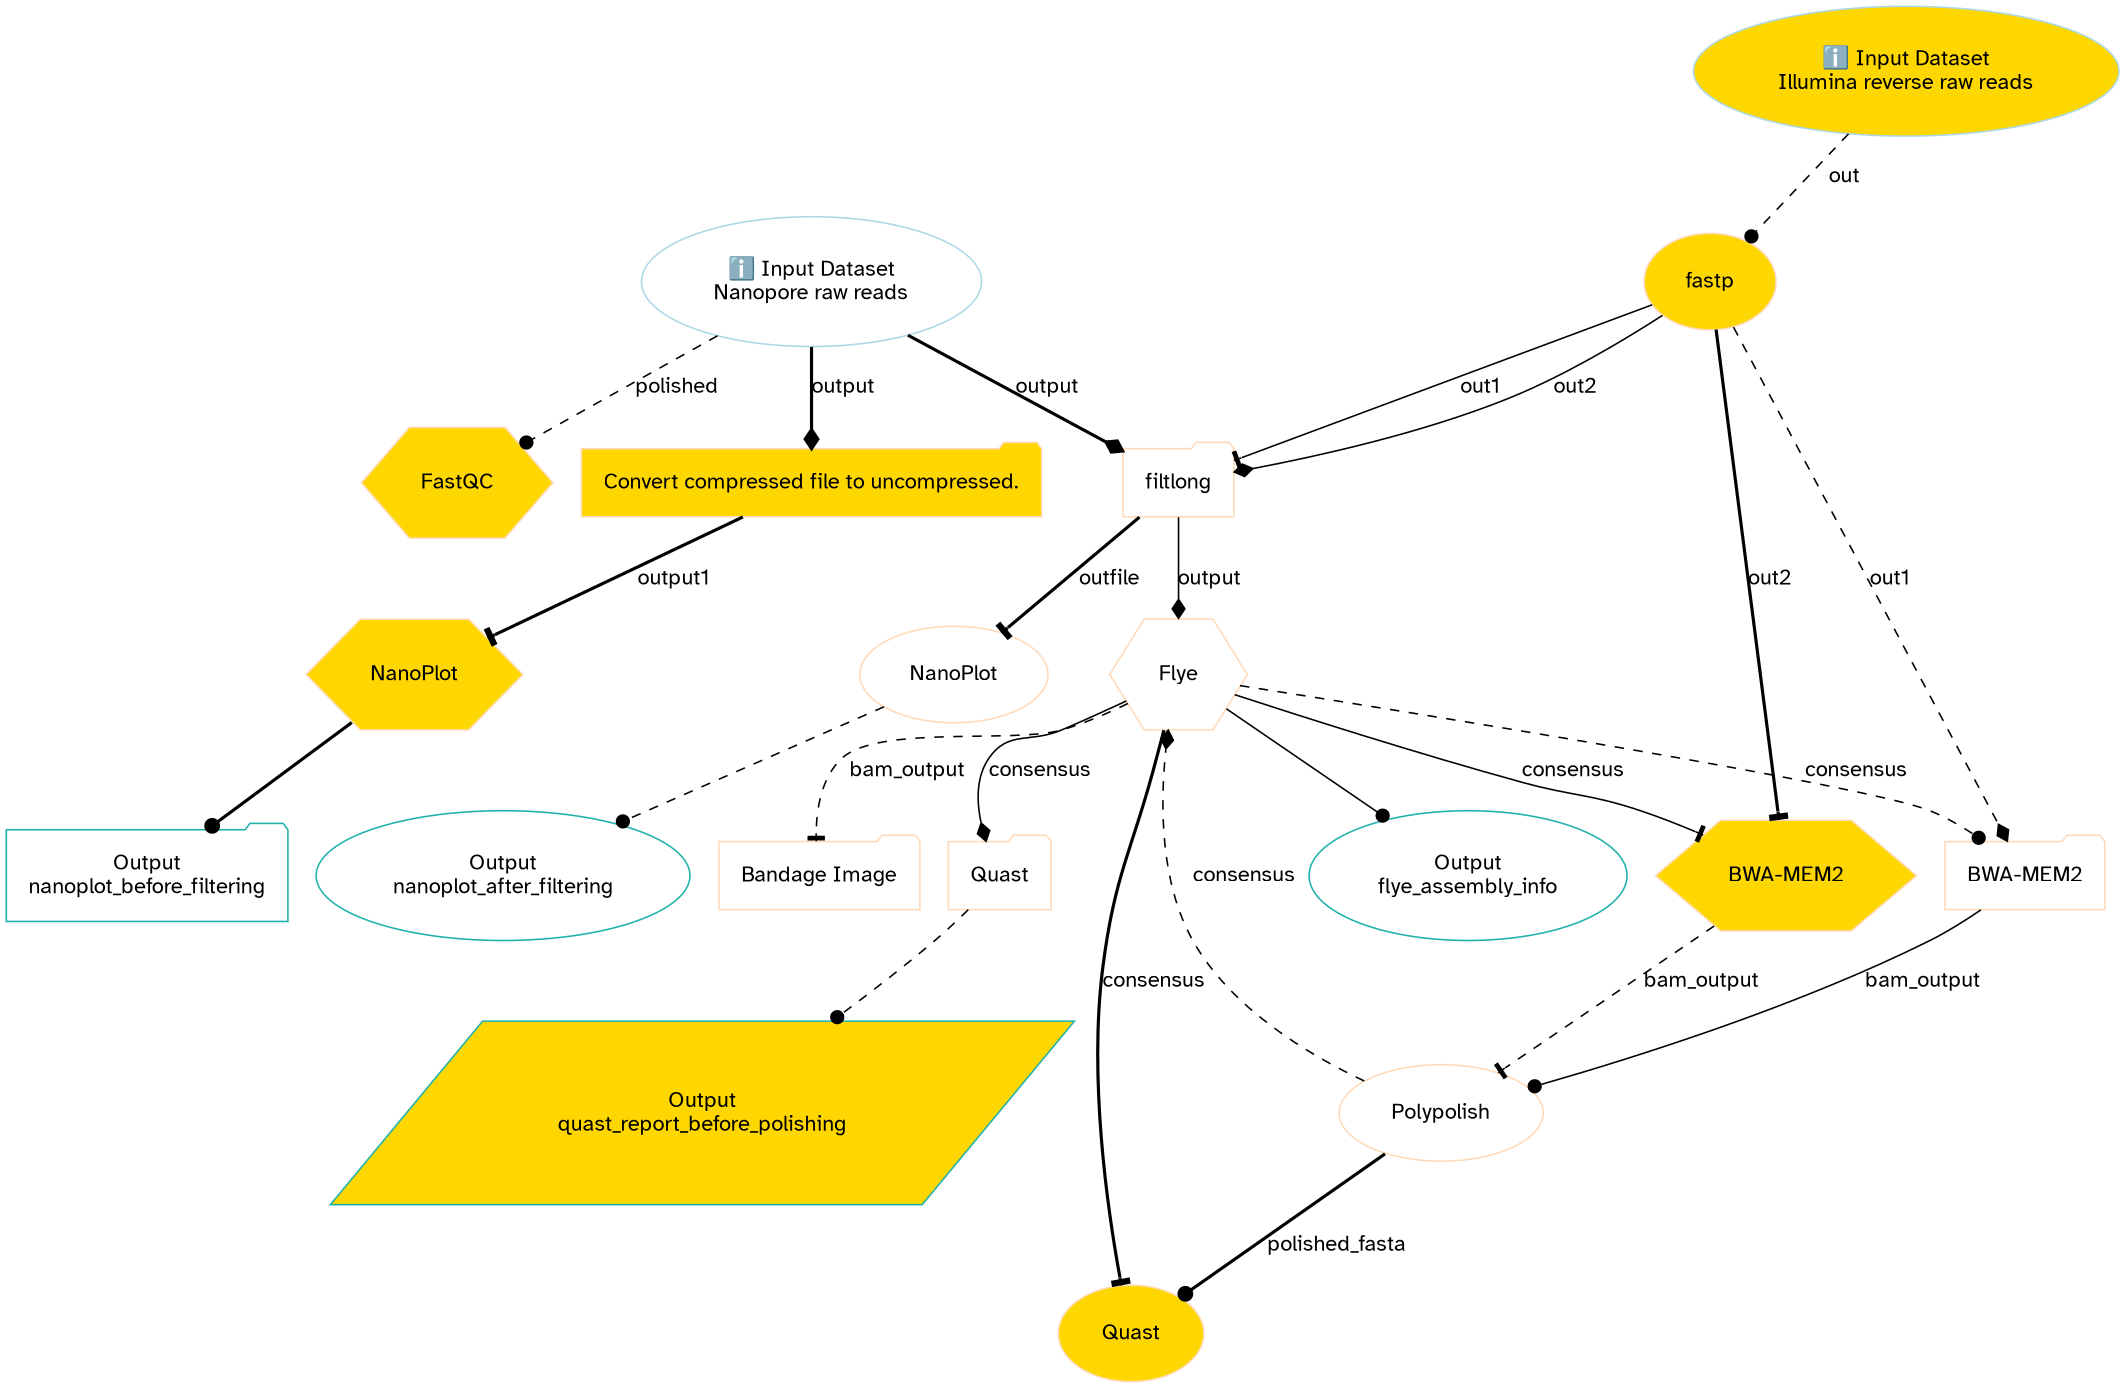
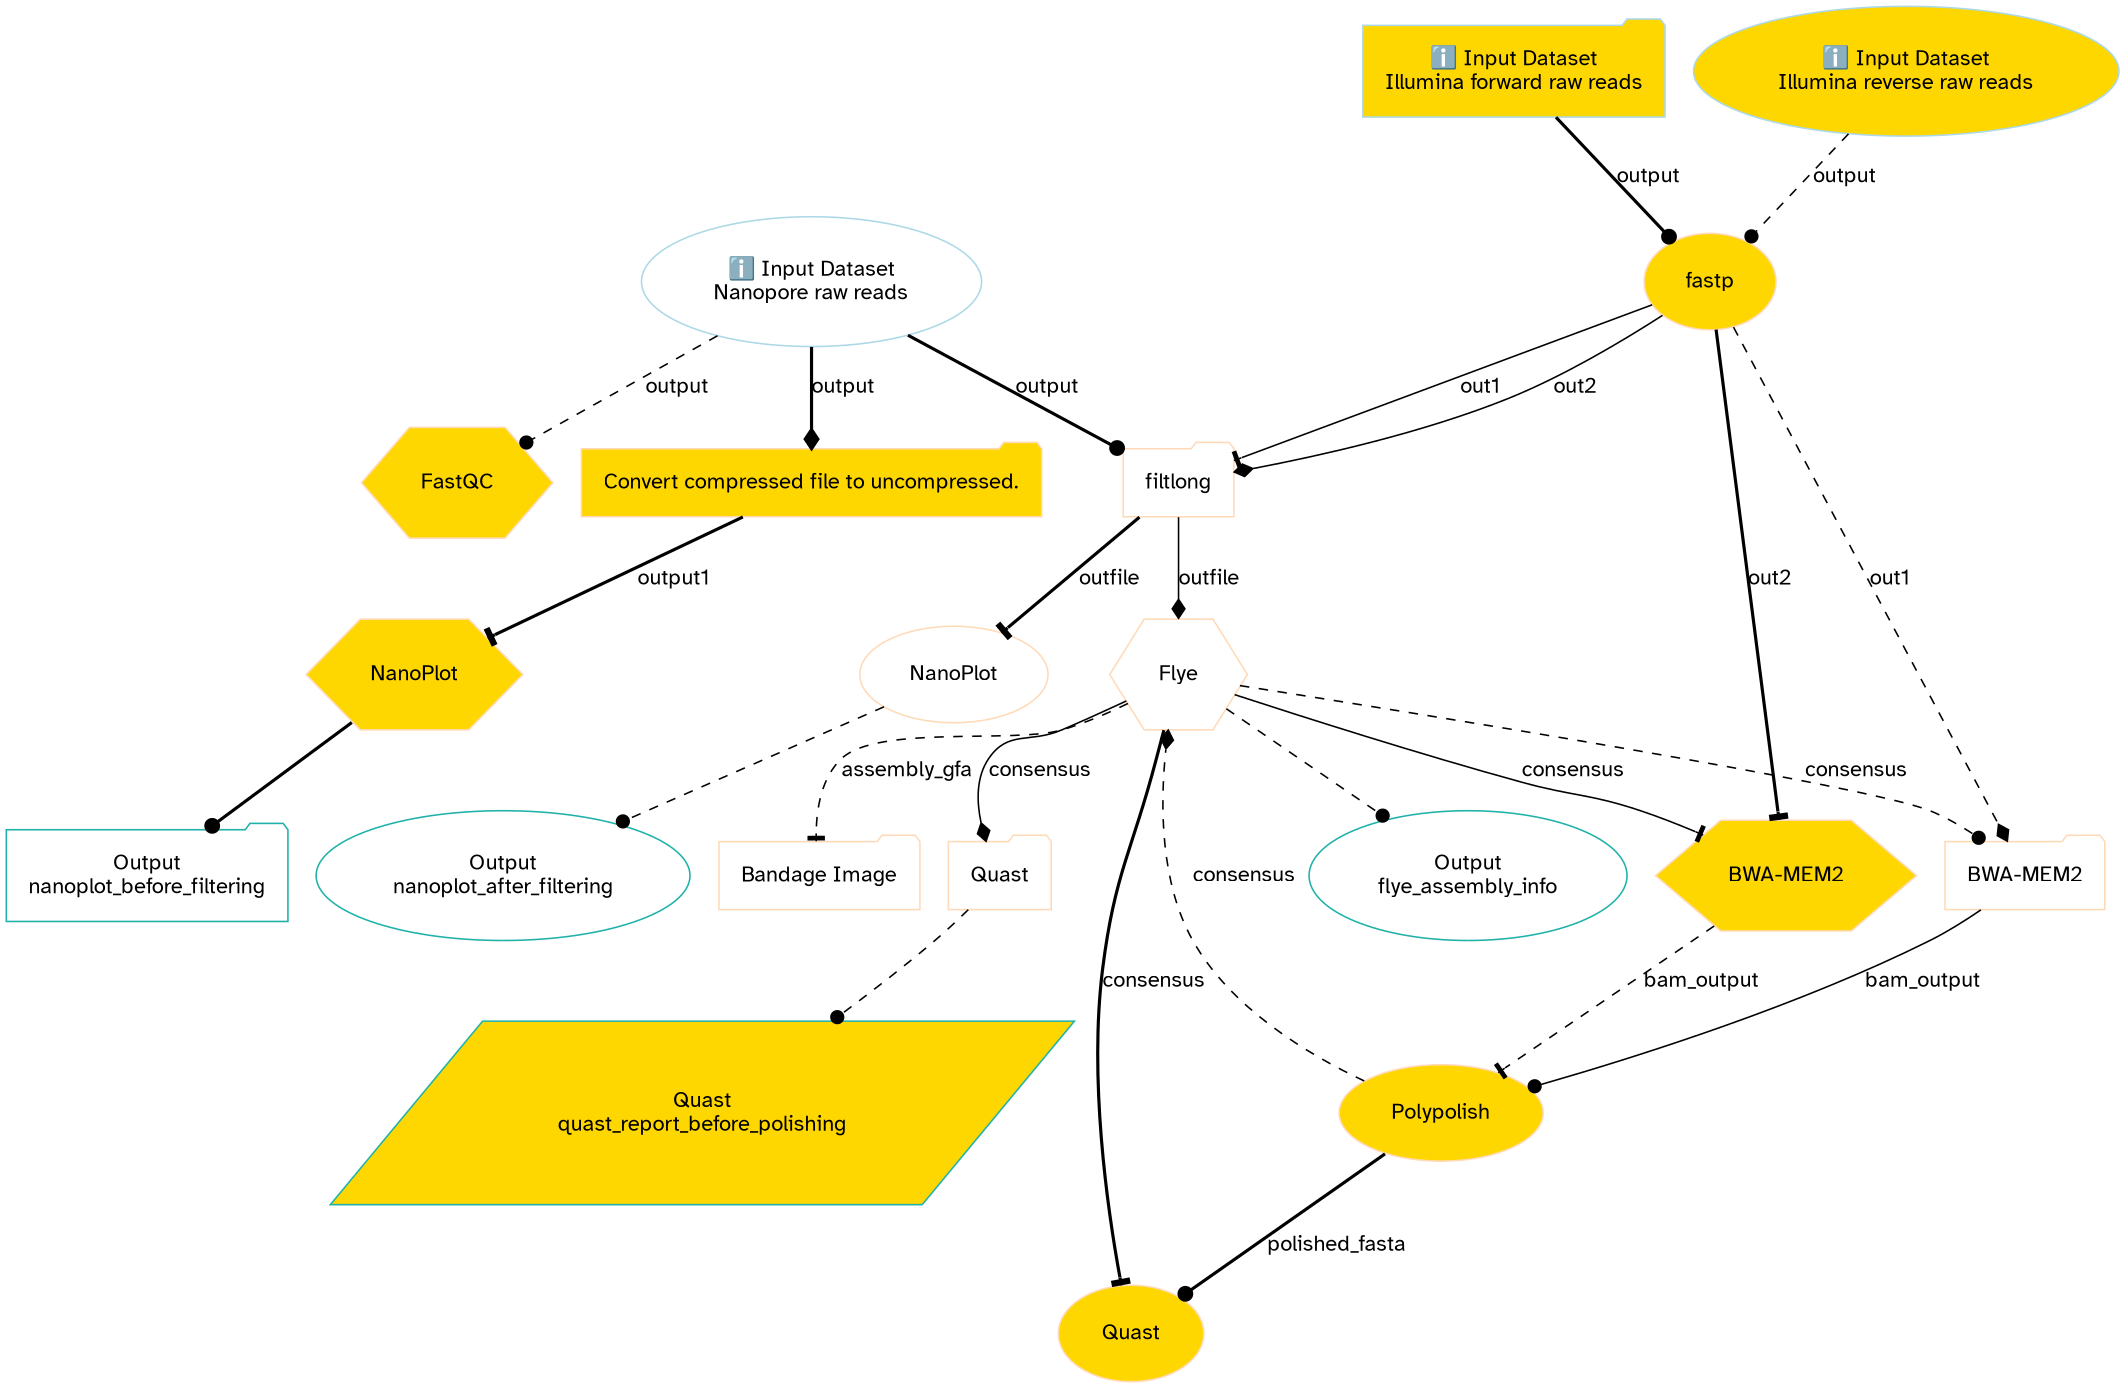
node "ℹ️ Input Dataset Illumina forward raw reads": added
edge "ℹ️ Input Dataset Illumina reverse raw reads" -> "fastp": label "out" -> "output"
edge "ℹ️ Input Dataset Nanopore raw reads" -> "FastQC": label "polished" -> "output"
edge "ℹ️ Input Dataset Nanopore raw reads" -> "filtlong": arrowhead diamond -> dot
edge "filtlong" -> "Flye": label "output" -> "outfile"
edge "Flye" -> "Output flye_assembly_info": style solid -> dashed
edge "Flye" -> "Bandage Image": label "bam_output" -> "assembly_gfa"
node "Output quast_report_before_polishing": label "Output quast_report_before_polishing" -> "Quast quast_report_before_polishing"
node "Polypolish": fillcolor white -> gold
